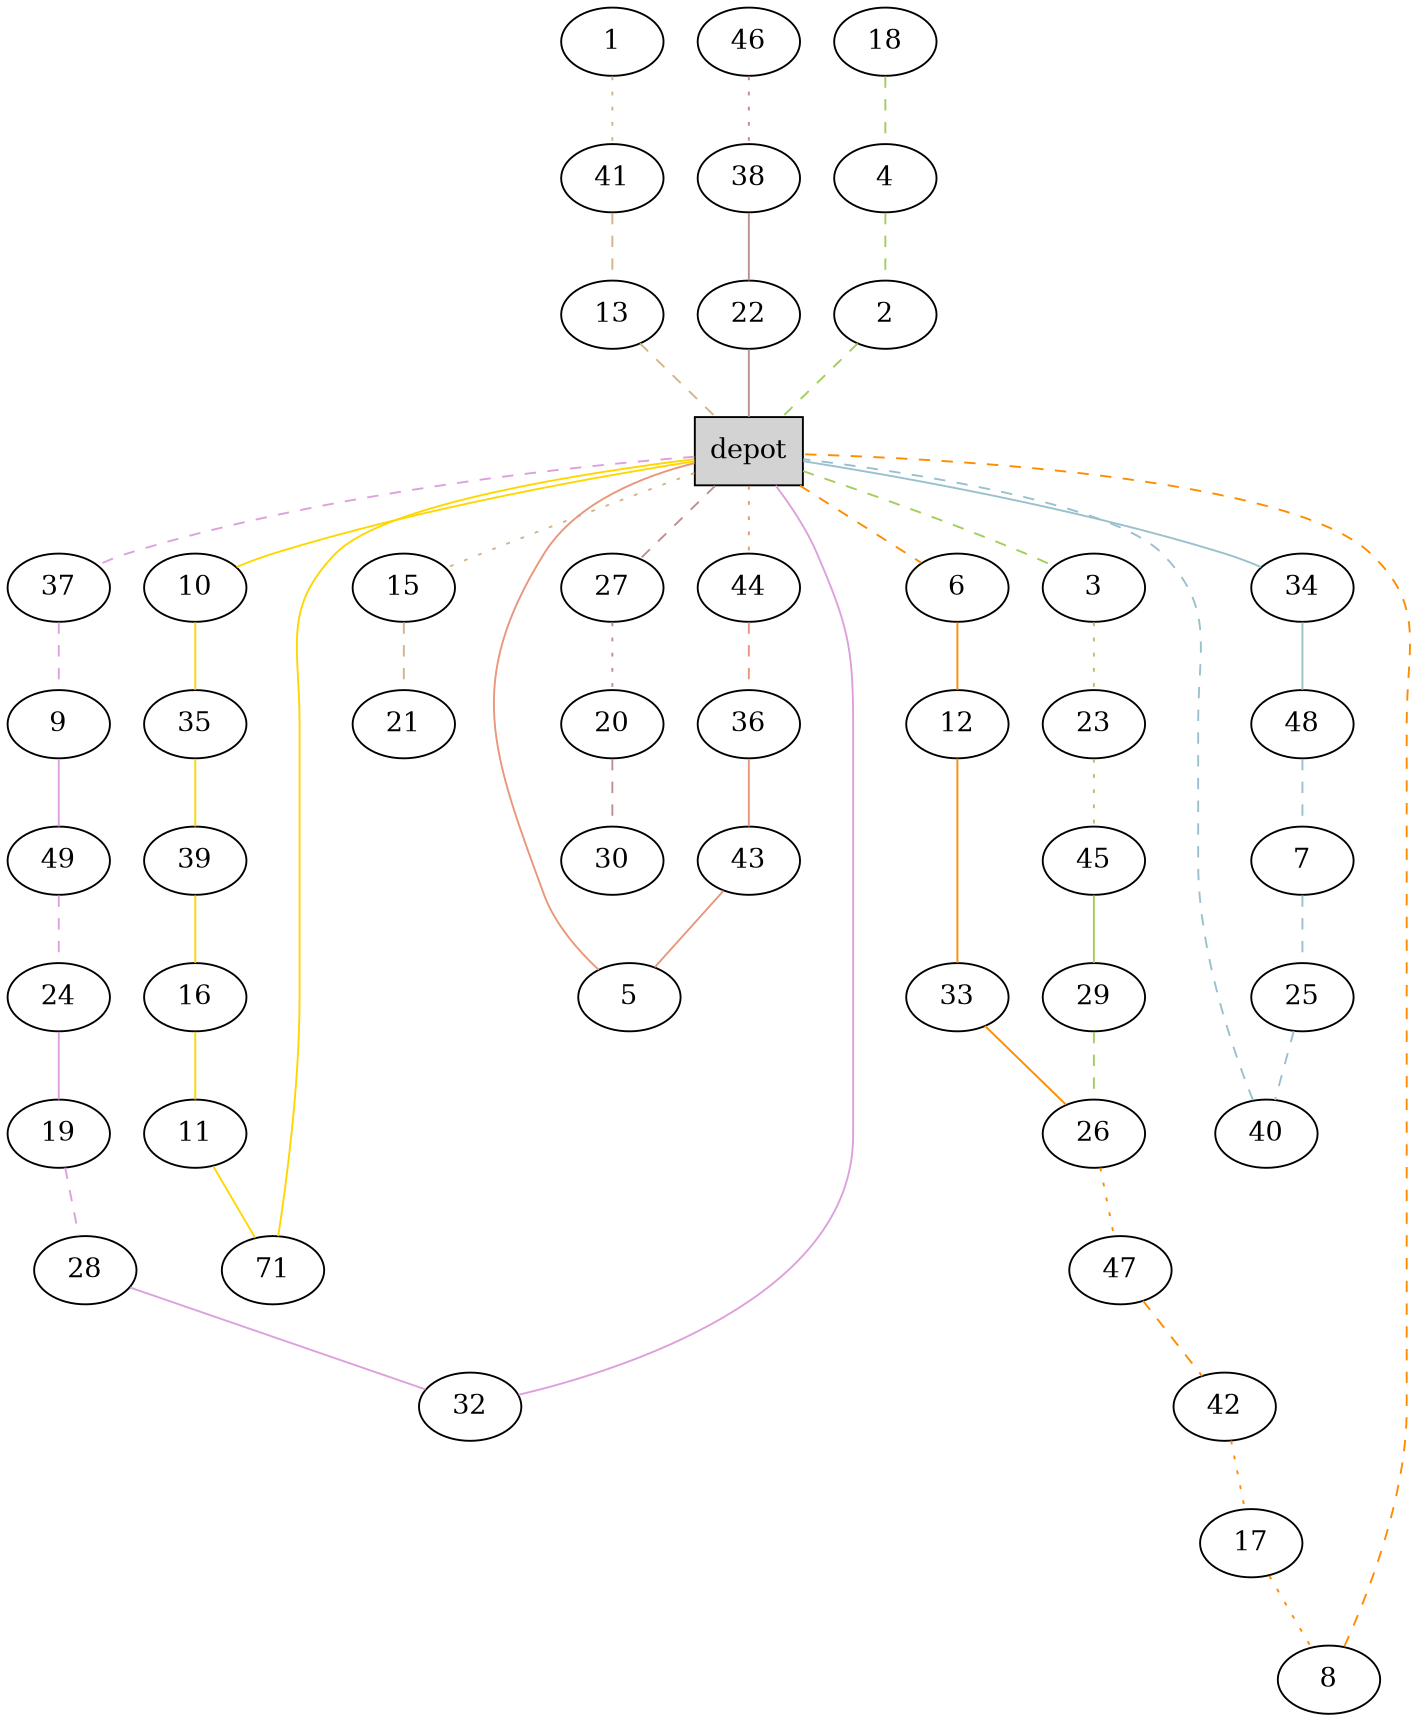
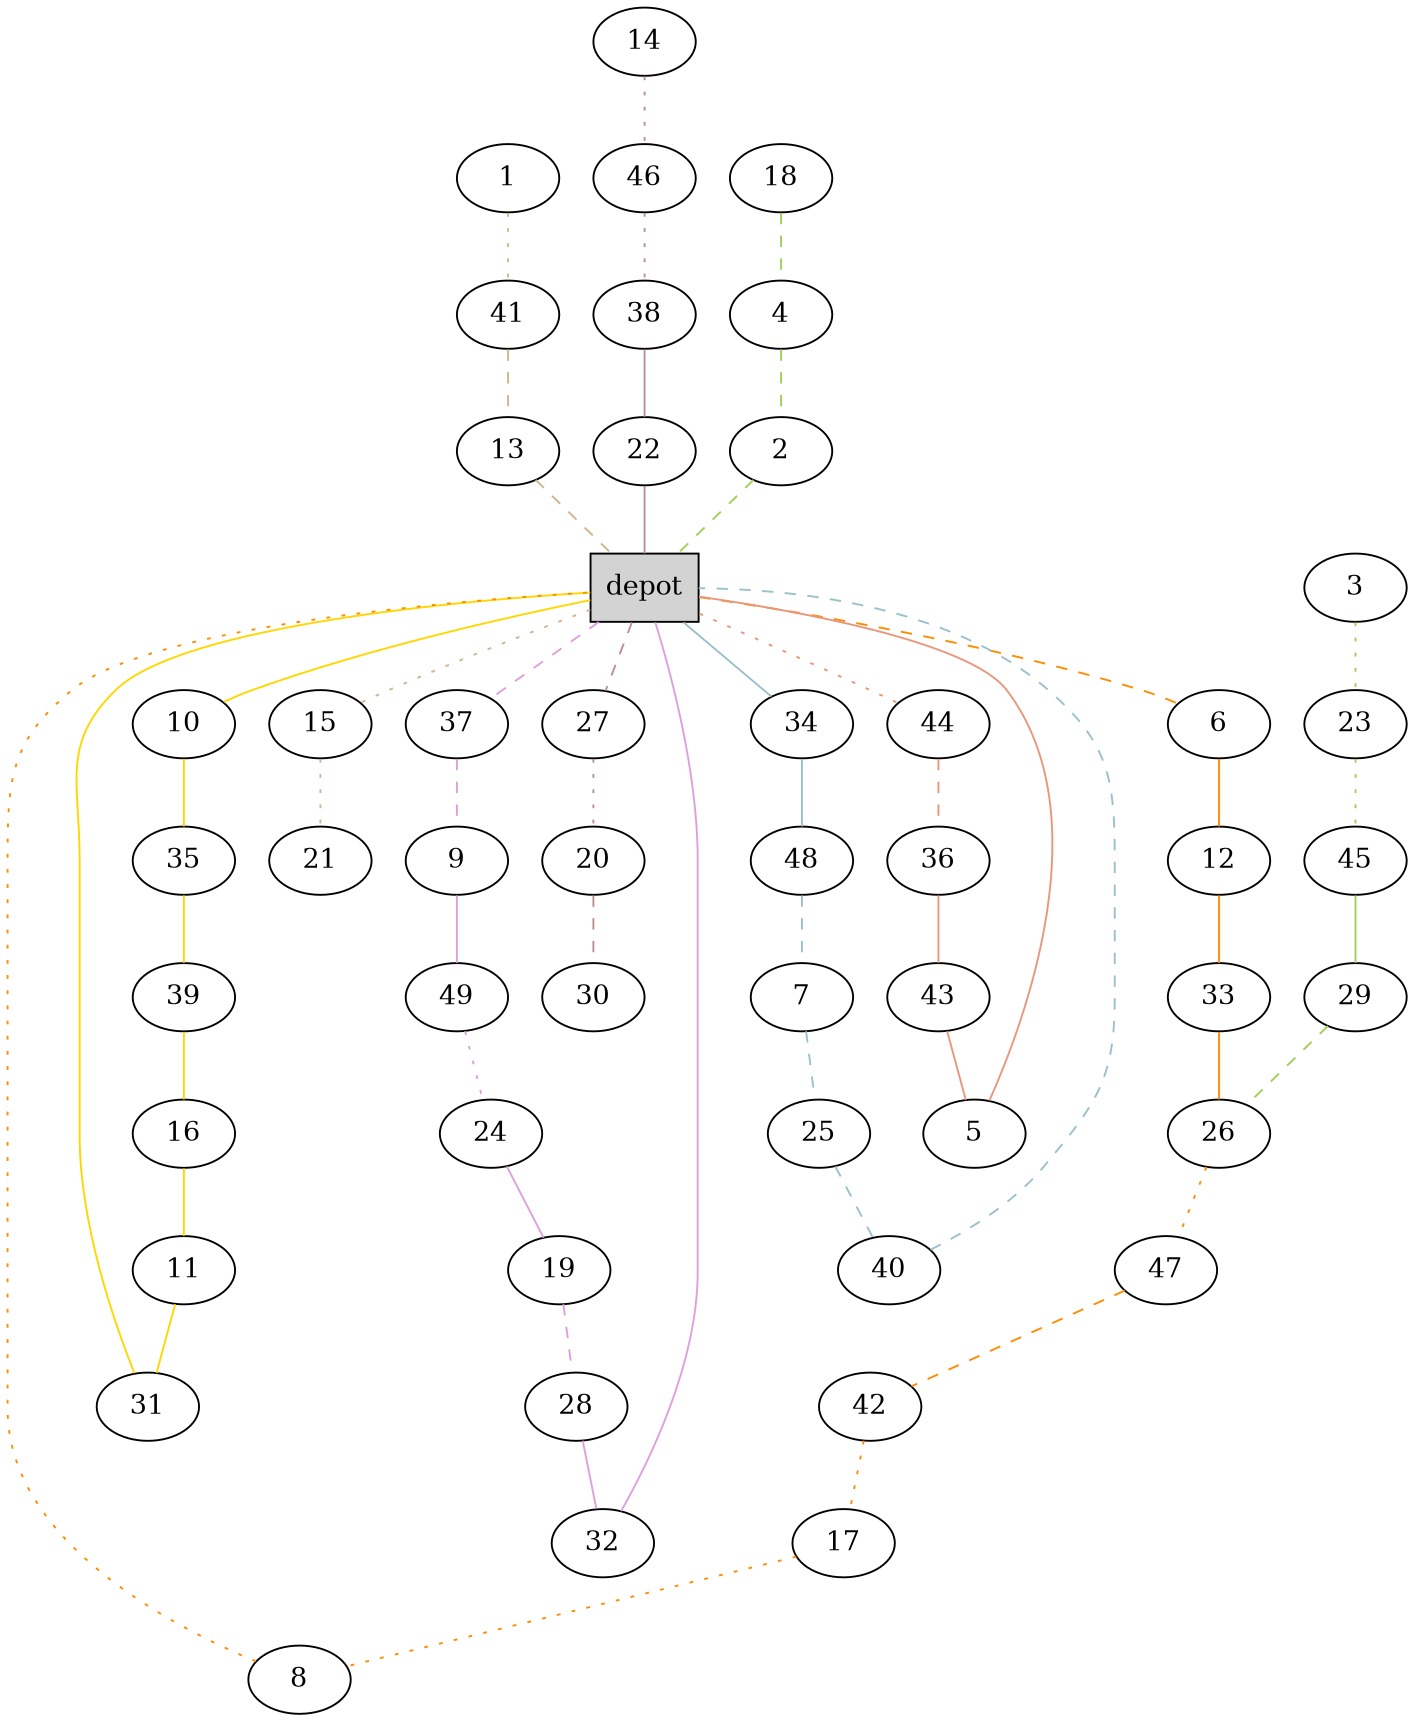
node "14": added
edge "depot" -- "3": removed
edge "15" -- "21": style dashed -> dotted
edge "depot" -- "8": style dashed -> dotted
edge "49" -- "24": style dashed -> dotted
node "71": label "71" -> "31"
